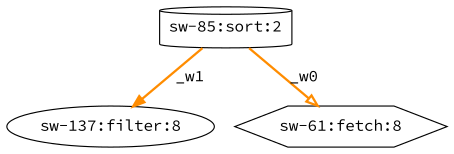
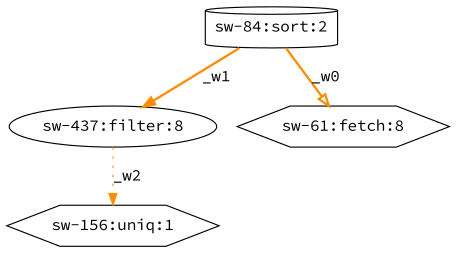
node "sw-85:sort:2": label "sw-85:sort:2" -> "sw-84:sort:2"
node "sw-137:filter:8": label "sw-137:filter:8" -> "sw-437:filter:8"
node "sw-156:uniq:1": added
